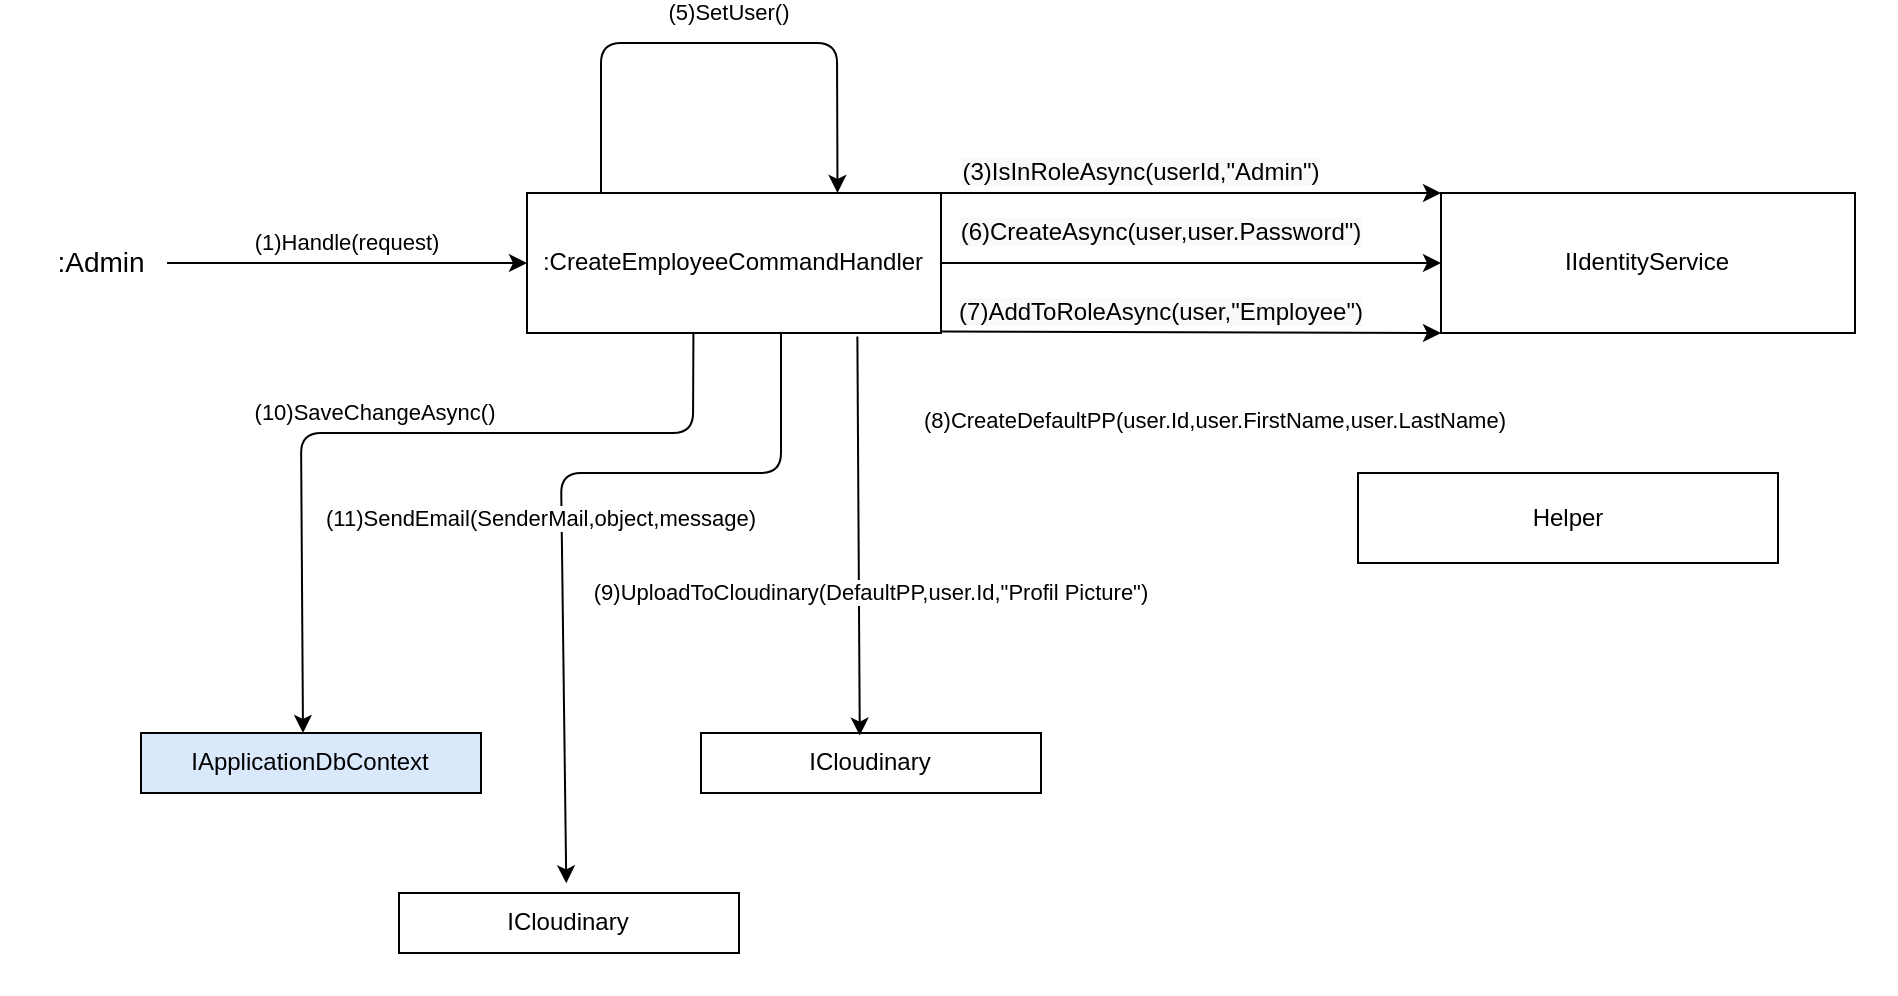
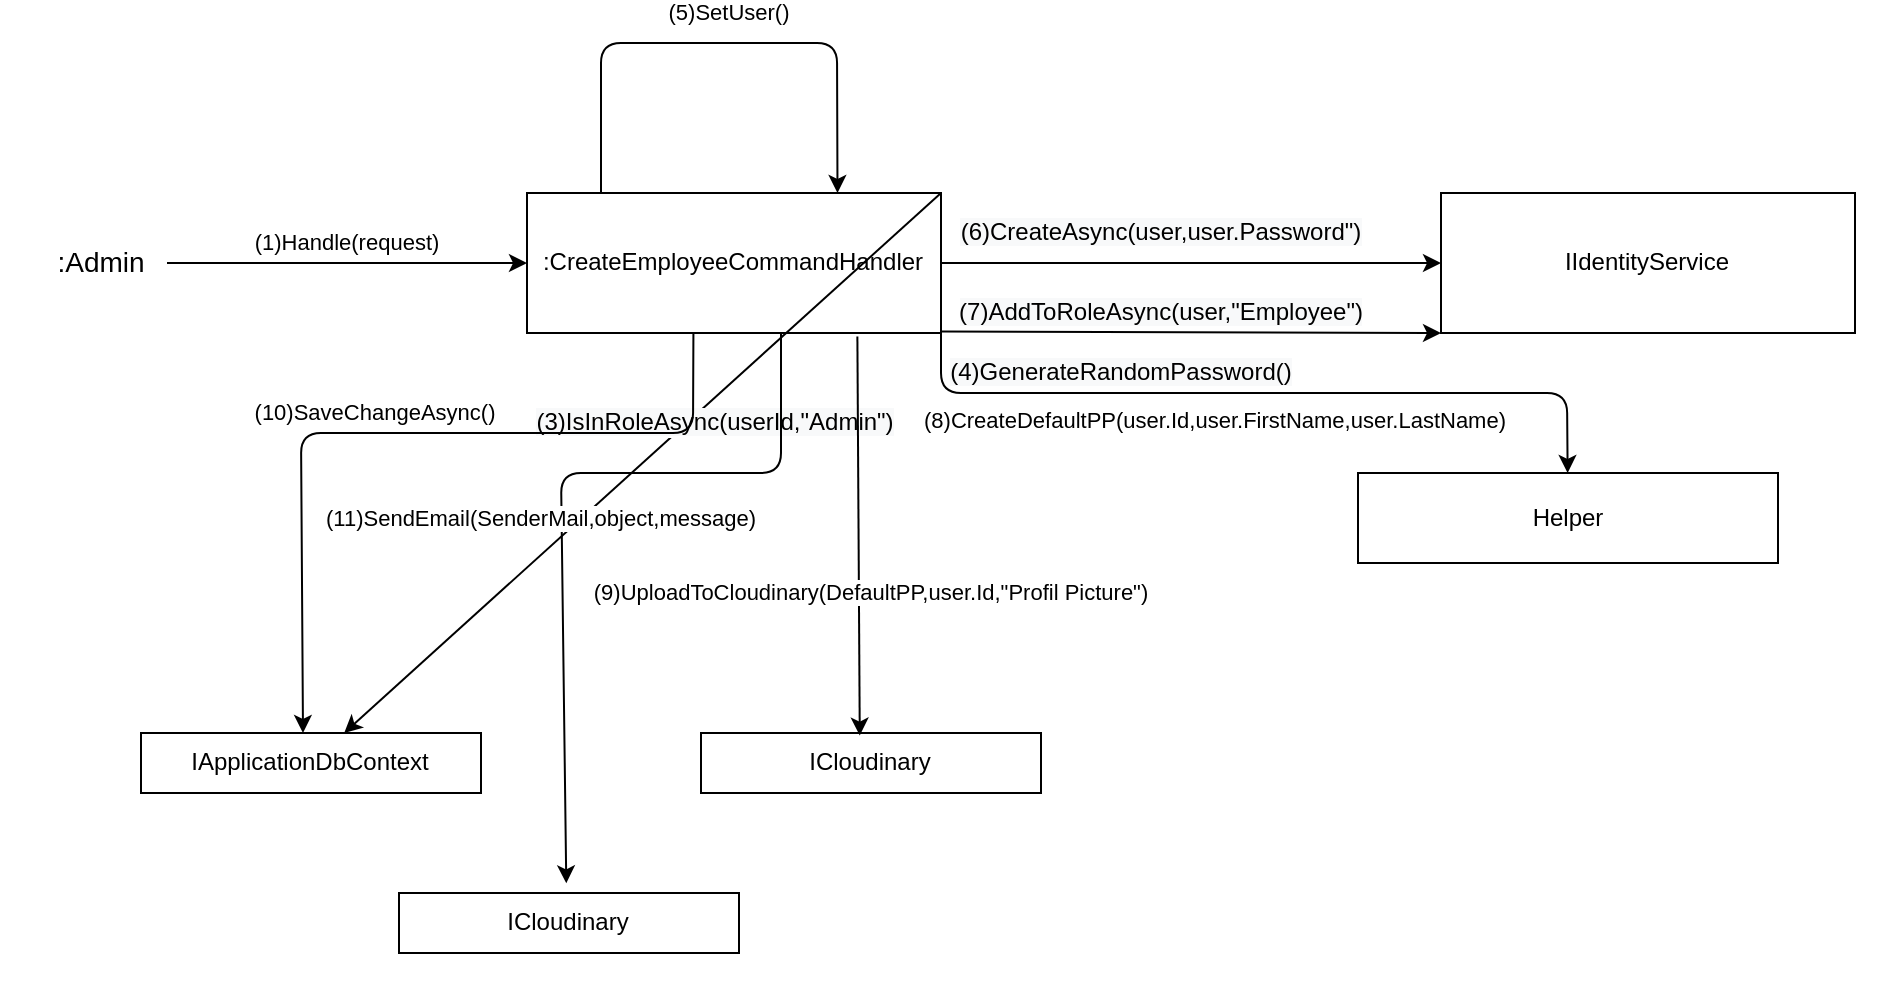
edge ":CreateEmployeeCommandHandler" -> "IIdentityService": now ":CreateEmployeeCommandHandler" -> "IApplicationDbContext"
edge ":CreateEmployeeCommandHandler" -> "Helper": added, label "(4)GenerateRandomPassword()"
node "IApplicationDbContext": fillcolor #dae8fc -> #ffffff
